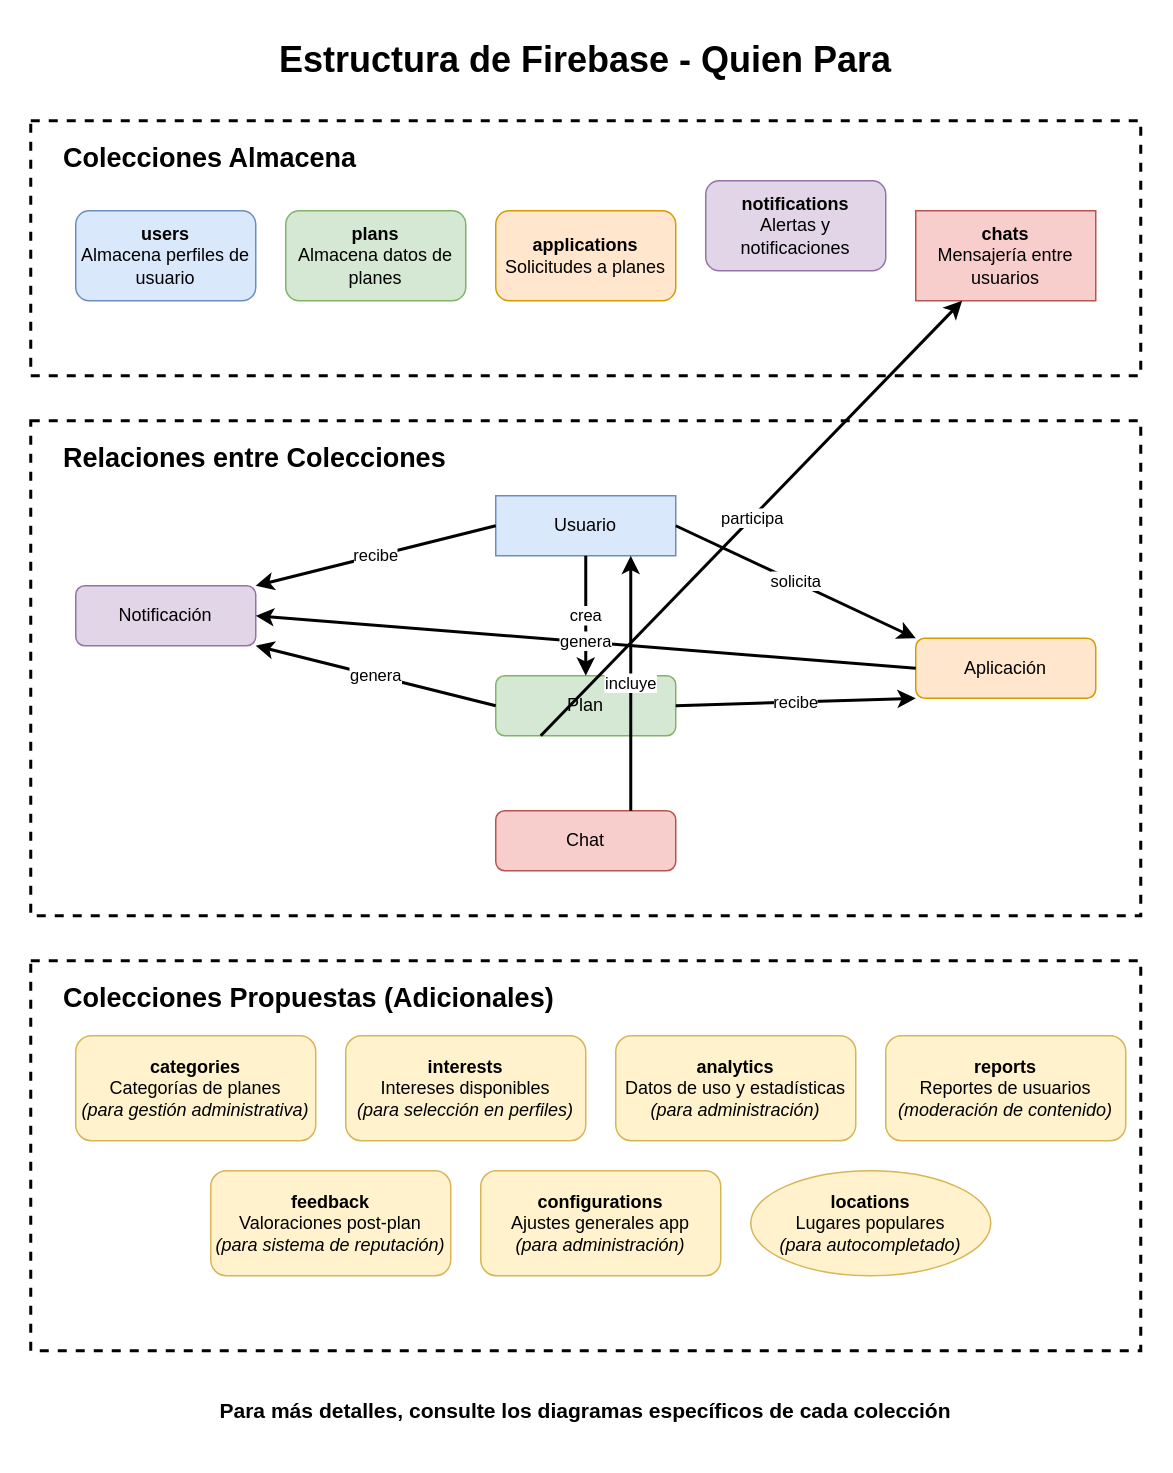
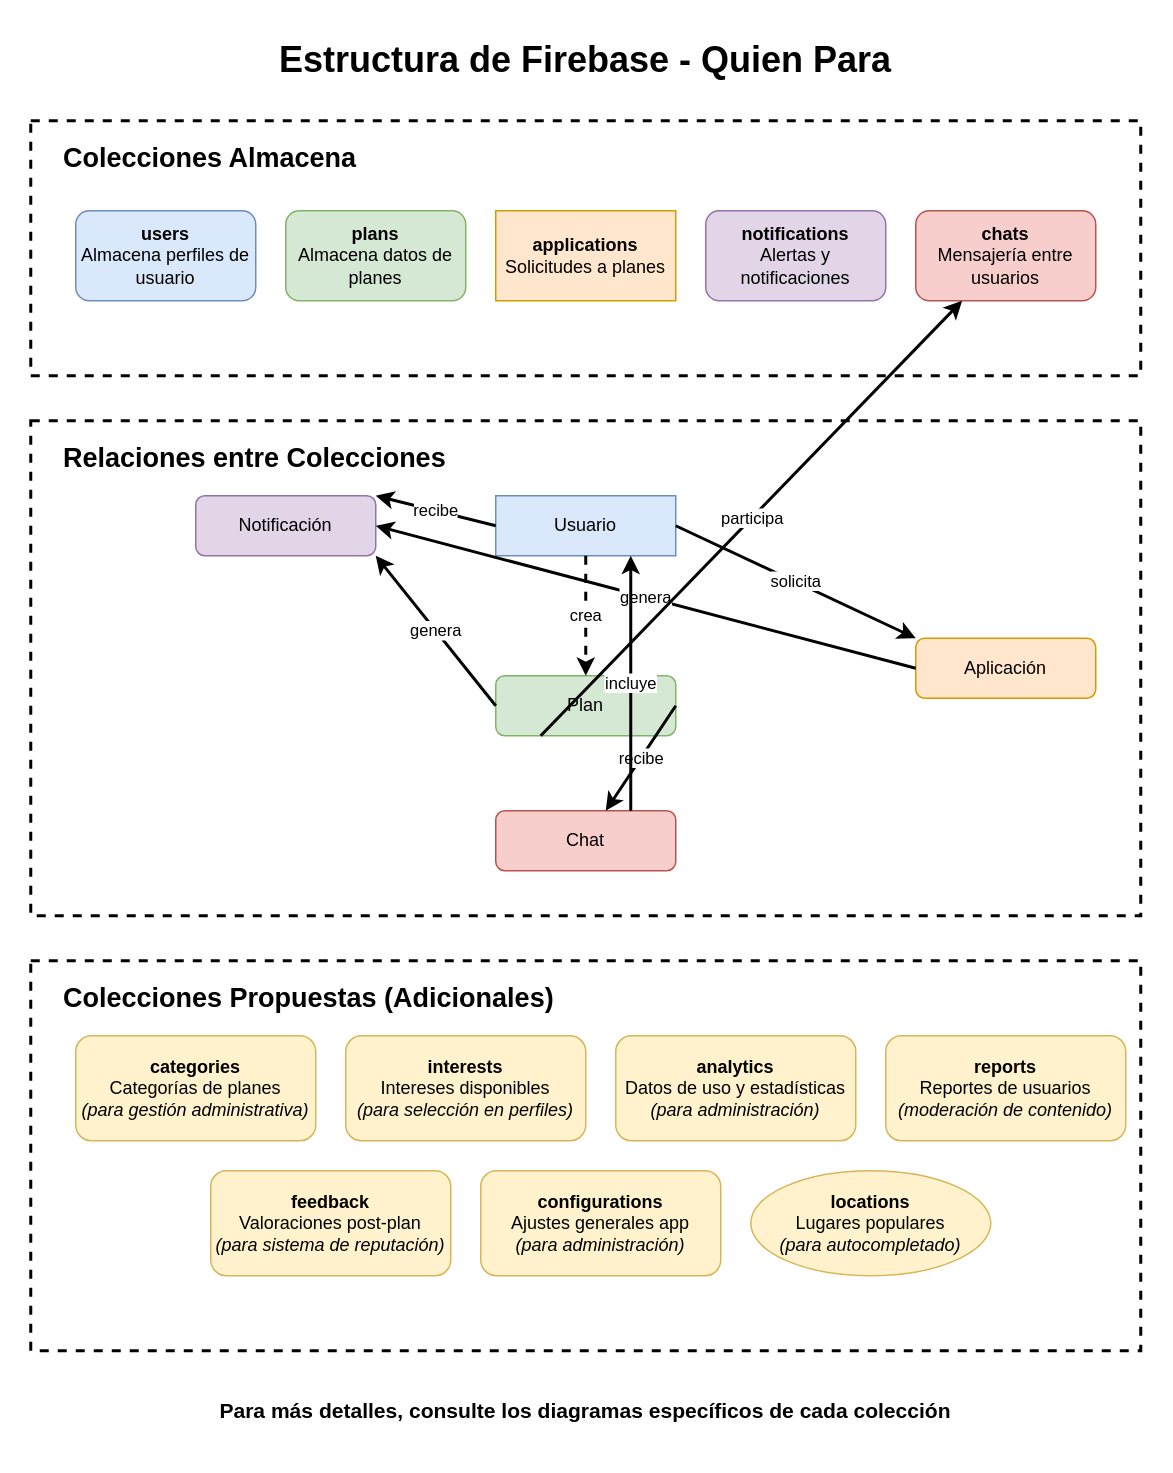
node "notifications Alertas y notificaciones": moved (796, 226) -> (796, 256)
node "applications Solicitudes a planes": shape rounded rectangle -> rectangle
node "chats Mensajería entre usuarios": shape rectangle -> rounded rectangle
edge "Usuario" -> "Plan": style solid -> dashed
node "Notificación": moved (166, 616) -> (286, 526)
edge "Plan" -> "Aplicación": now "Plan" -> "Chat"
